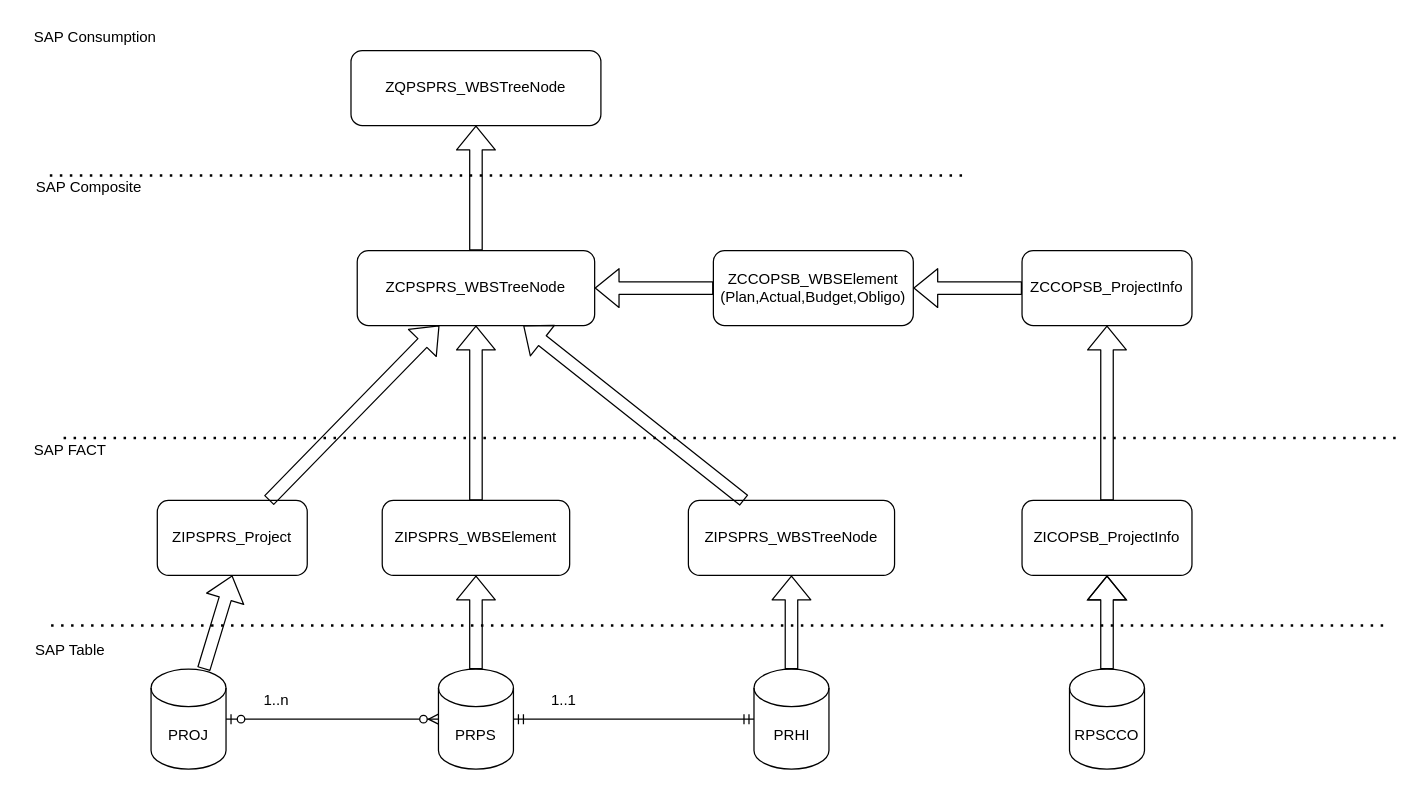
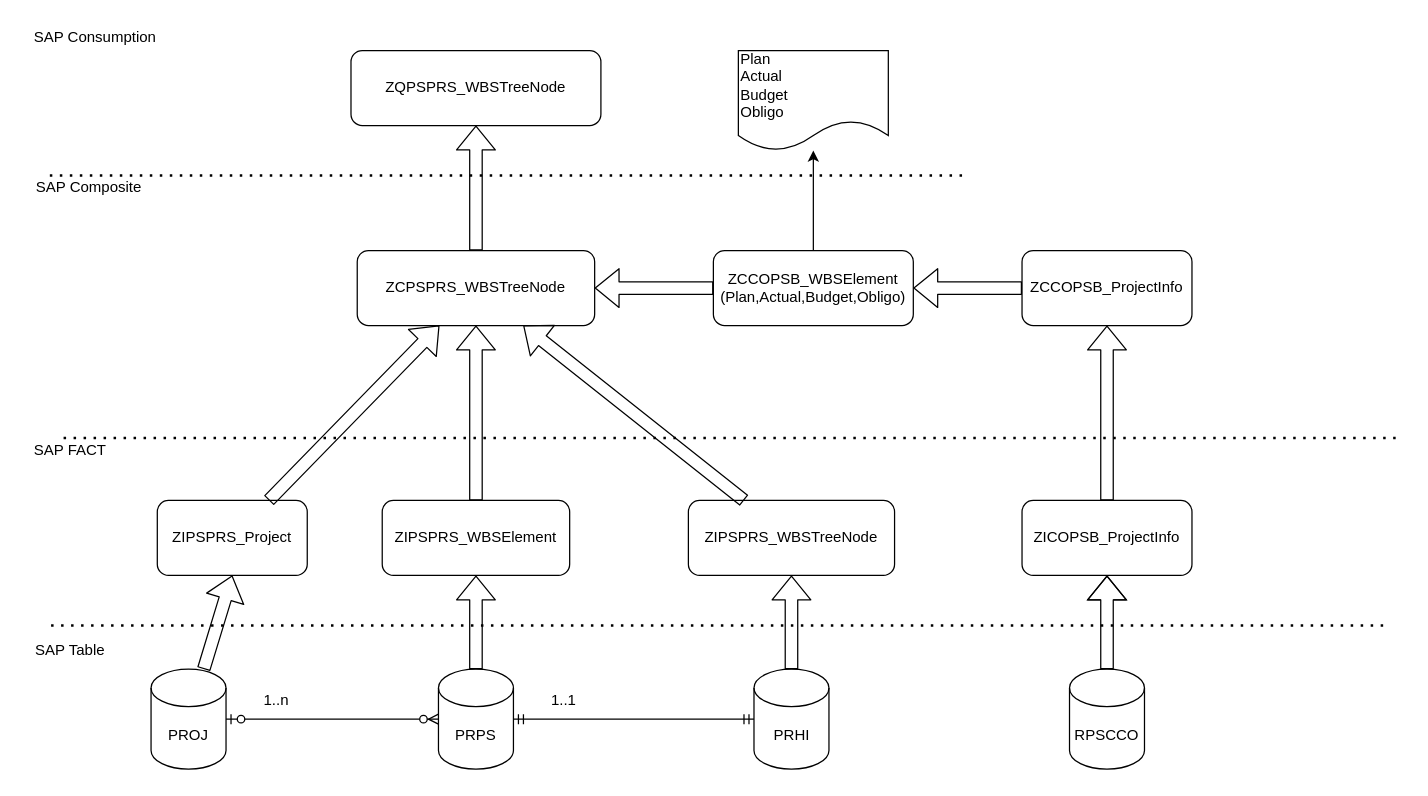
node "Plan Actual Budget Obligo": added
edge "ZCCOPSB_WBSElement (Plan,Actual,Budget,Obligo)" -> "Plan Actual Budget Obligo": added
